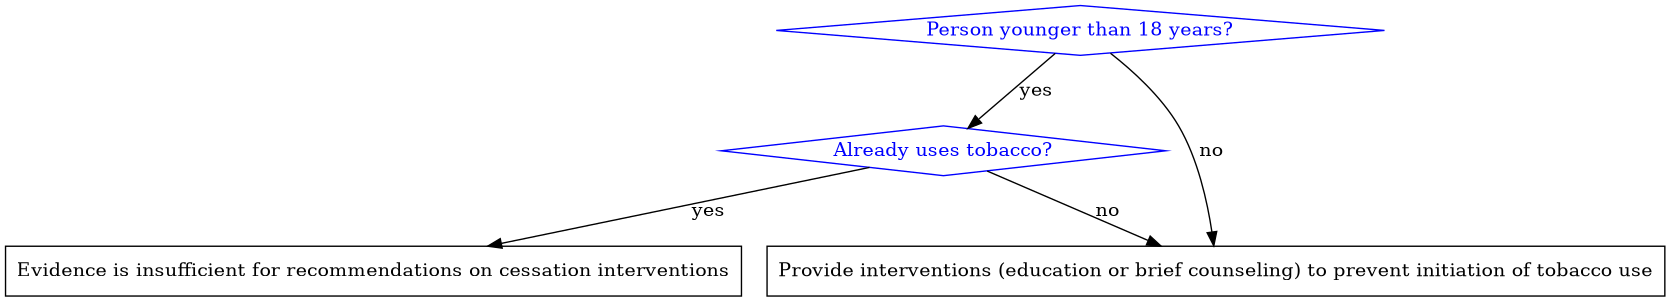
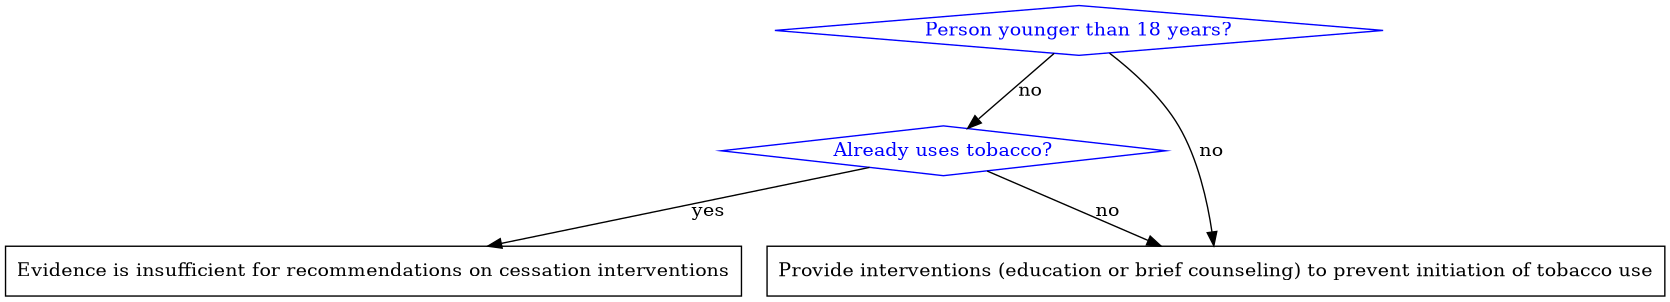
edge "Person younger than 18 years?" -> "Already uses tobacco?": label "yes" -> "no"
